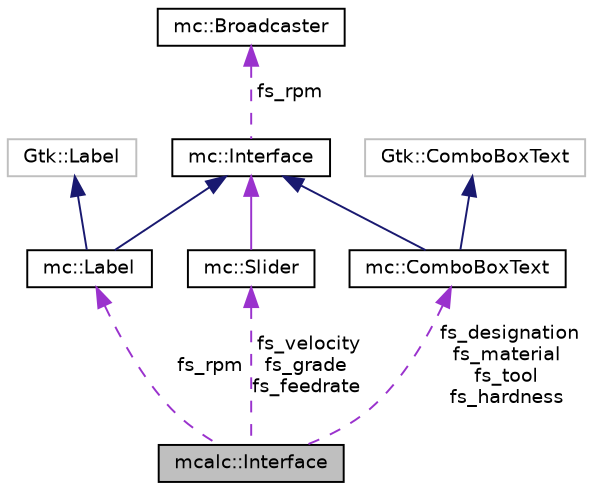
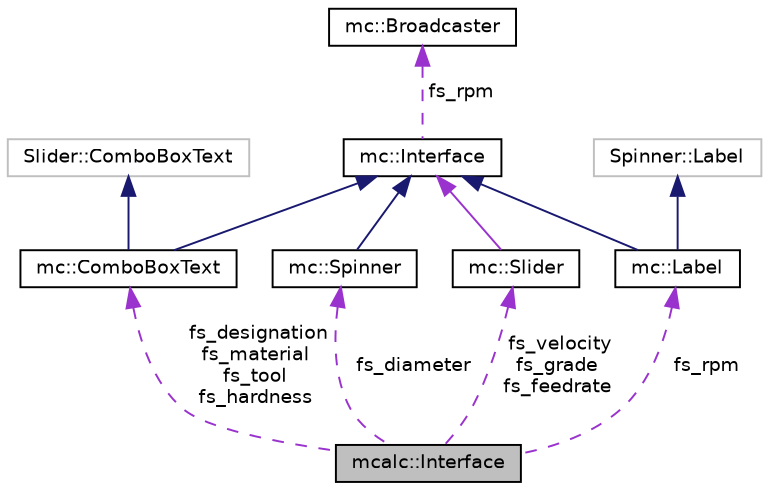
node "Gtk::Label": label "Gtk::Label" -> "Spinner::Label"
node "Gtk::ComboBoxText": label "Gtk::ComboBoxText" -> "Slider::ComboBoxText"
node "mc::Spinner": added
